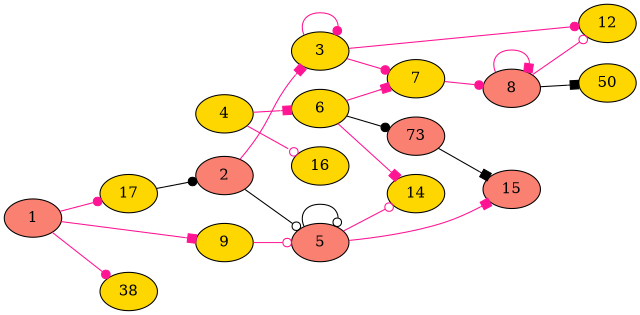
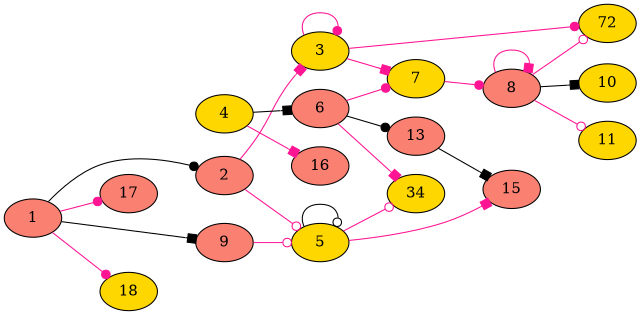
node "12": label "12" -> "72"
edge "3" -> "7": arrowhead dot -> box
node "50": label "50" -> "10"
edge "6" -> "7": arrowhead box -> dot
node "6": fillcolor gold -> salmon
edge "4" -> "6": color deeppink -> black
node "73": label "73" -> "13"
edge "4" -> "16": arrowhead odot -> box
node "11": added
node "16": fillcolor gold -> salmon
edge "17" -> "2": now "1" -> "2"
node "17": fillcolor gold -> salmon
node "14": label "14" -> "34"
edge "2" -> "5": color black -> deeppink
edge "1" -> "9": color deeppink -> black
node "9": fillcolor gold -> salmon
node "5": fillcolor salmon -> gold
node "38": label "38" -> "18"
